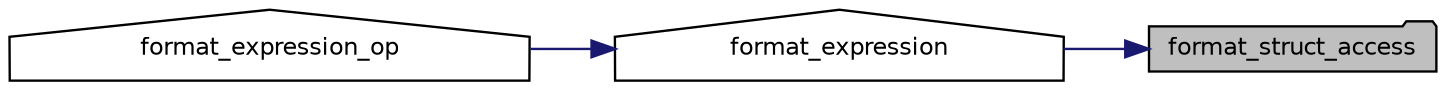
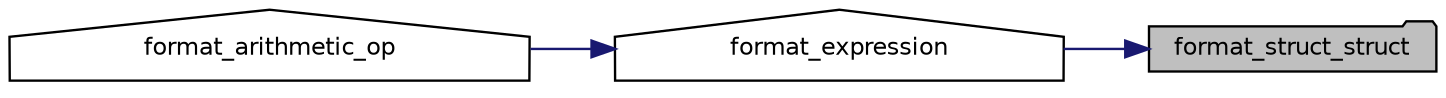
node "format_expression_op": label "format_expression_op" -> "format_arithmetic_op"
node "format_struct_access": label "format_struct_access" -> "format_struct_struct"
